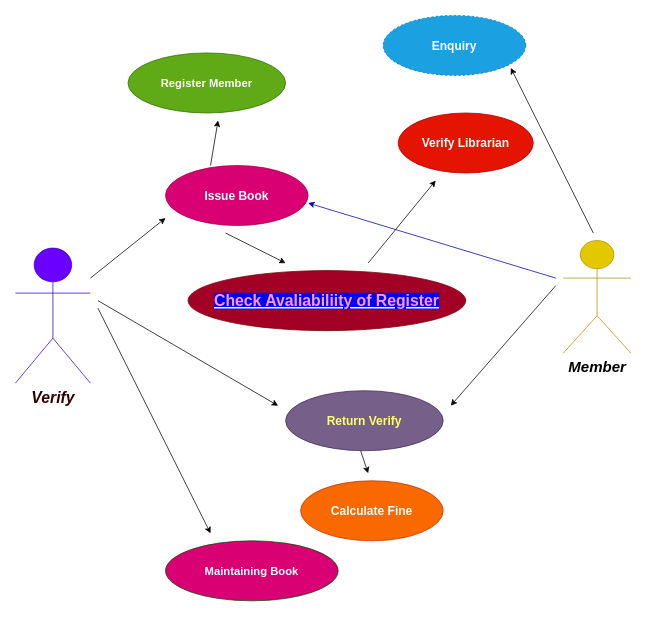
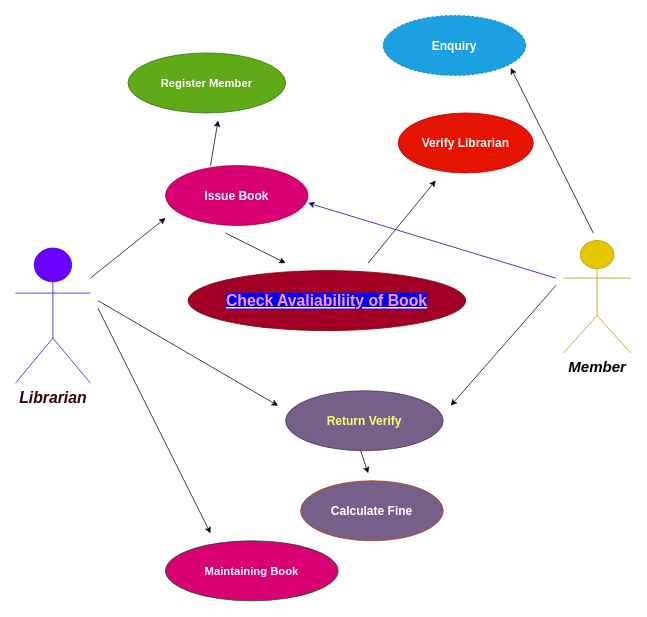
node "Check Avaliabiliity of Register": label "Check Avaliabiliity of Register" -> "Check Avaliabiliity of Book"
node "Verify": label "Verify" -> "Librarian"
node "Calculate Fine": fillcolor #fa6800 -> #76608a
